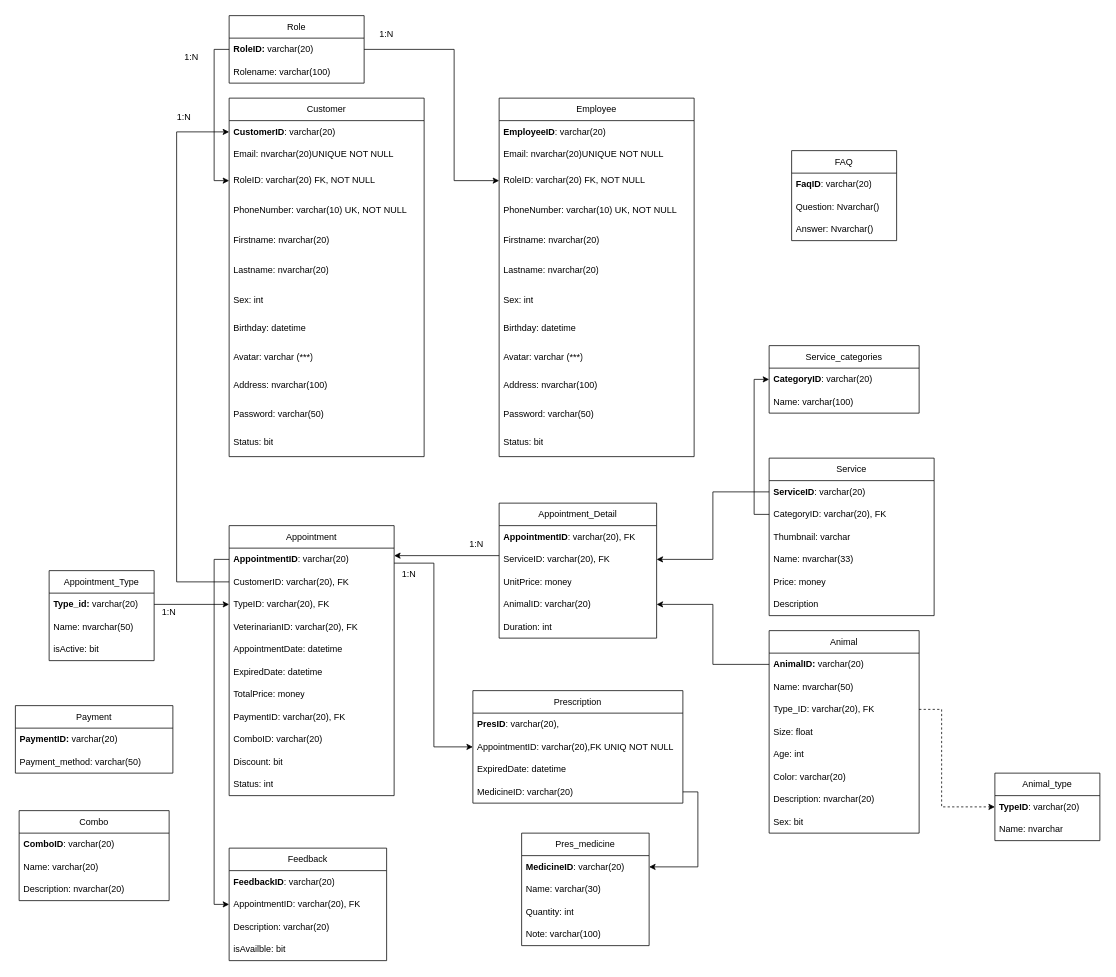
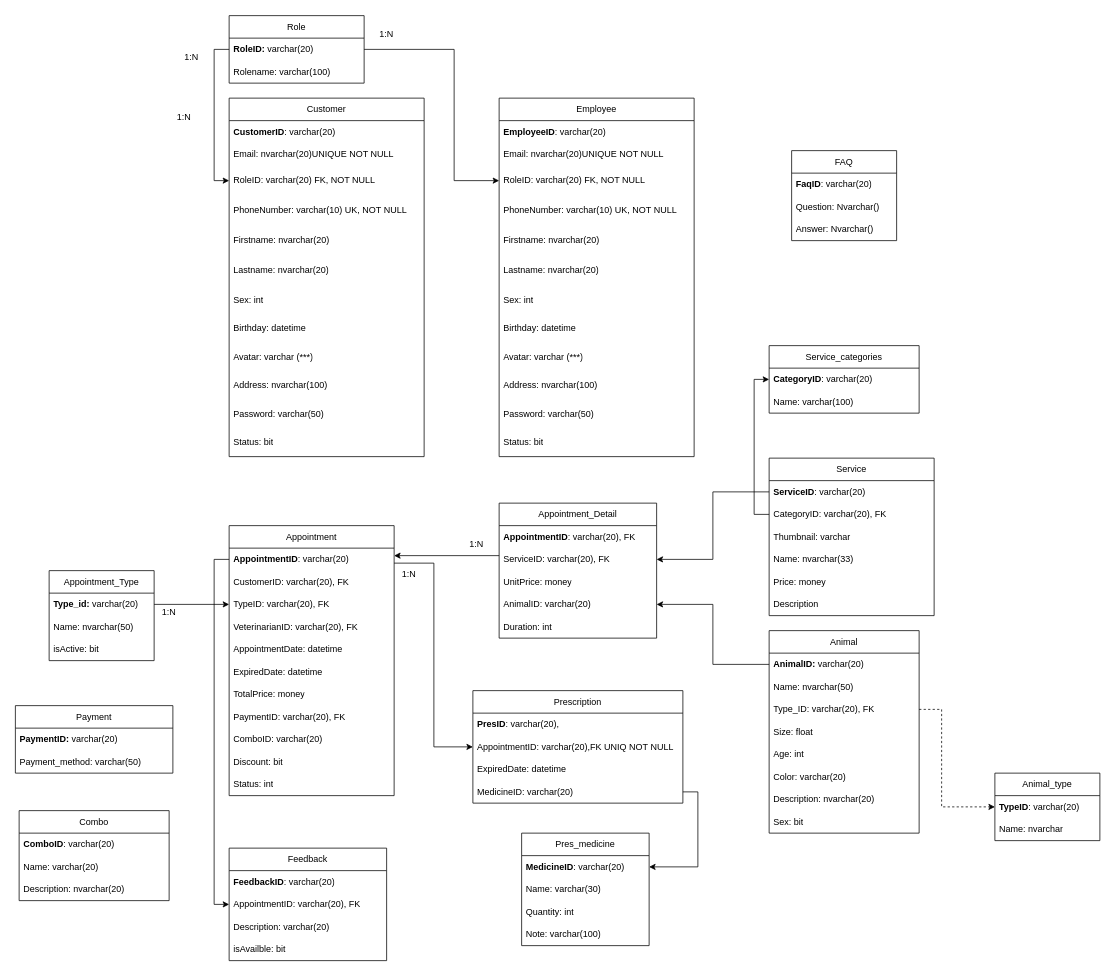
edge "CustomerID: varchar(20), FK" -> "CustomerID: varchar(20)": removed
